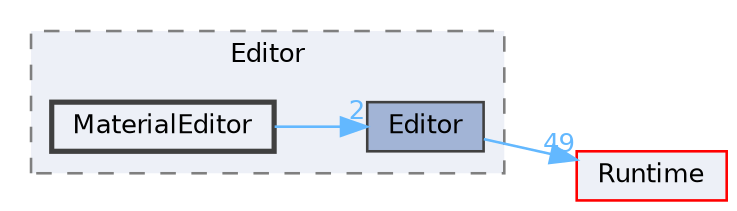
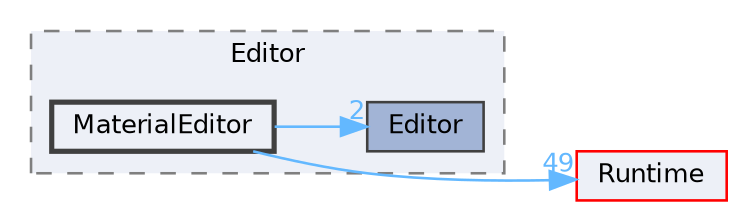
edge "Editor" -> "Runtime": now "MaterialEditor" -> "Runtime"
